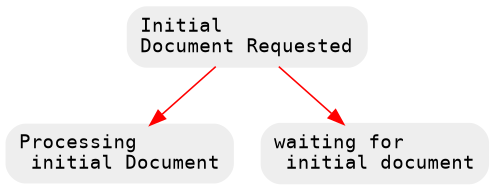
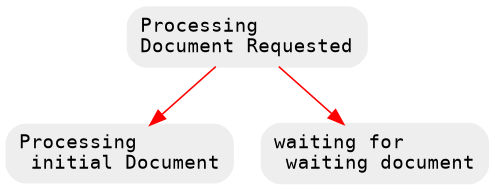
node "Initial Document Requested": label "Initial Document Requested" -> "Processing Document Requested"
node "waiting for initial document": label "waiting for initial document" -> "waiting for waiting document"
